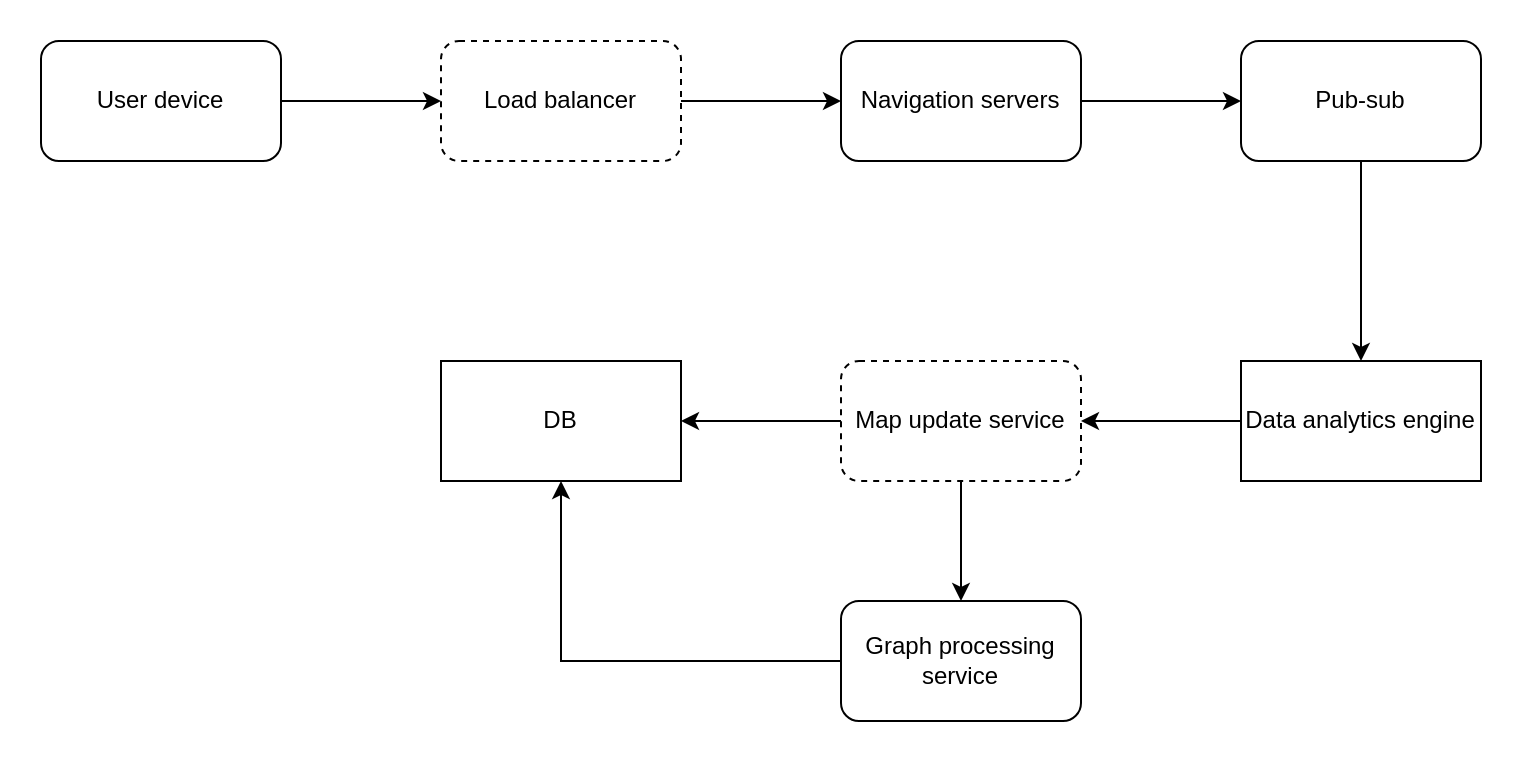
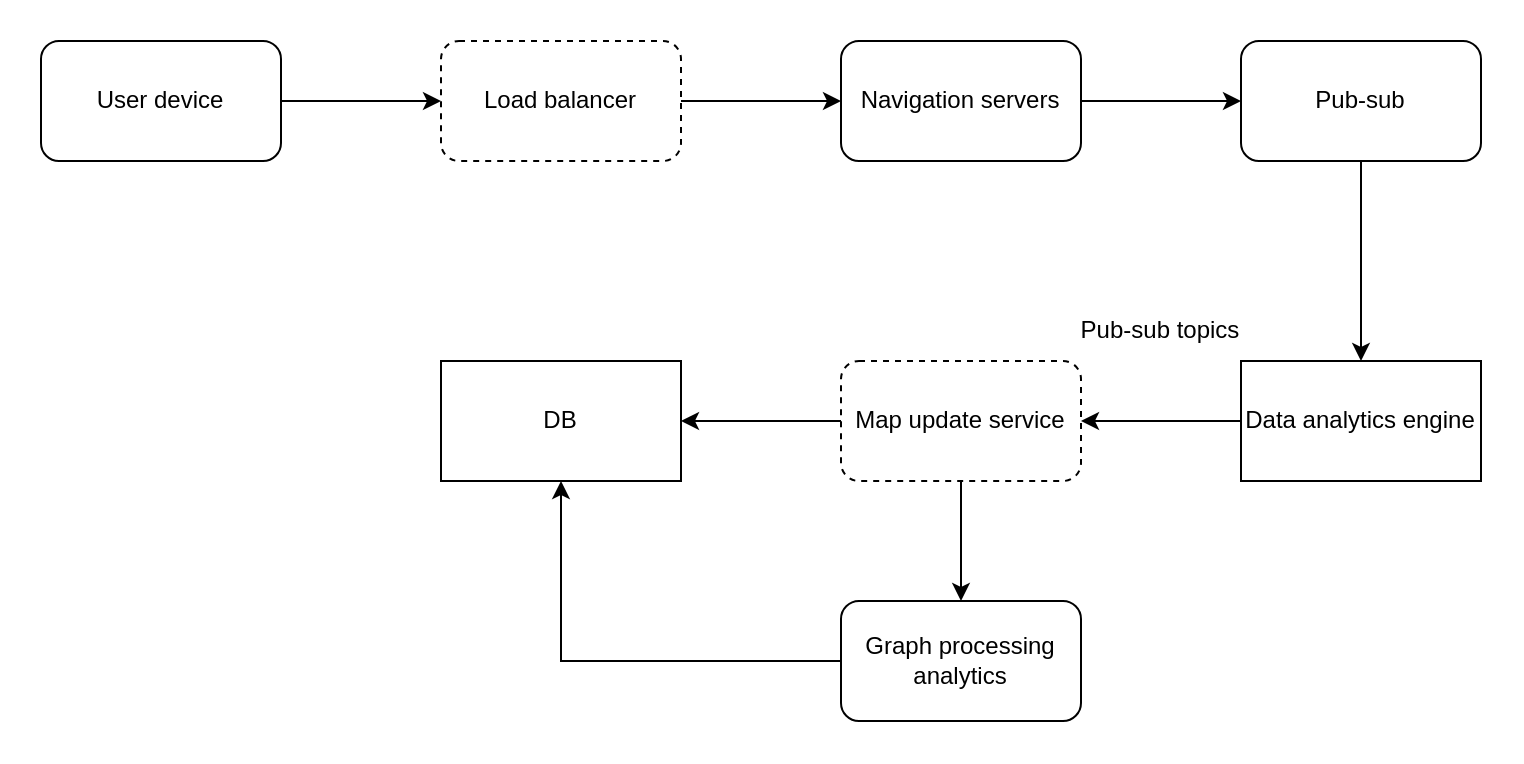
node "Pub-sub topics": added
node "Graph processing service": label "Graph processing service" -> "Graph processing analytics"
